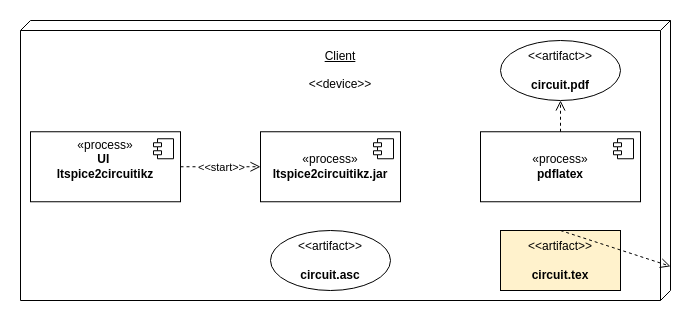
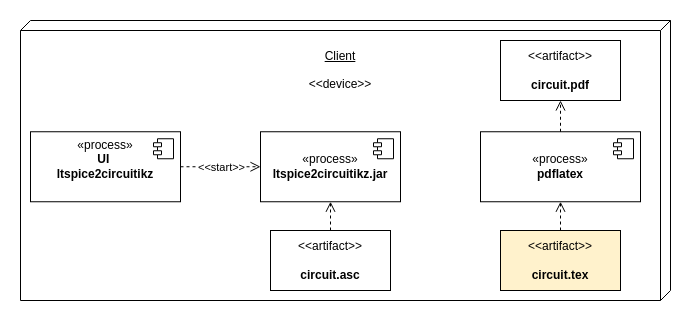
node "<<artifact>> circuit.pdf": shape ellipse -> rectangle
edge "<<artifact>> circuit.asc" -> "«process» ltspice2circuitikz.jar": added
edge "<<artifact>> circuit.tex" -> "Client": now "<<artifact>> circuit.tex" -> "«process» pdflatex"
node "<<artifact>> circuit.asc": shape ellipse -> rectangle
